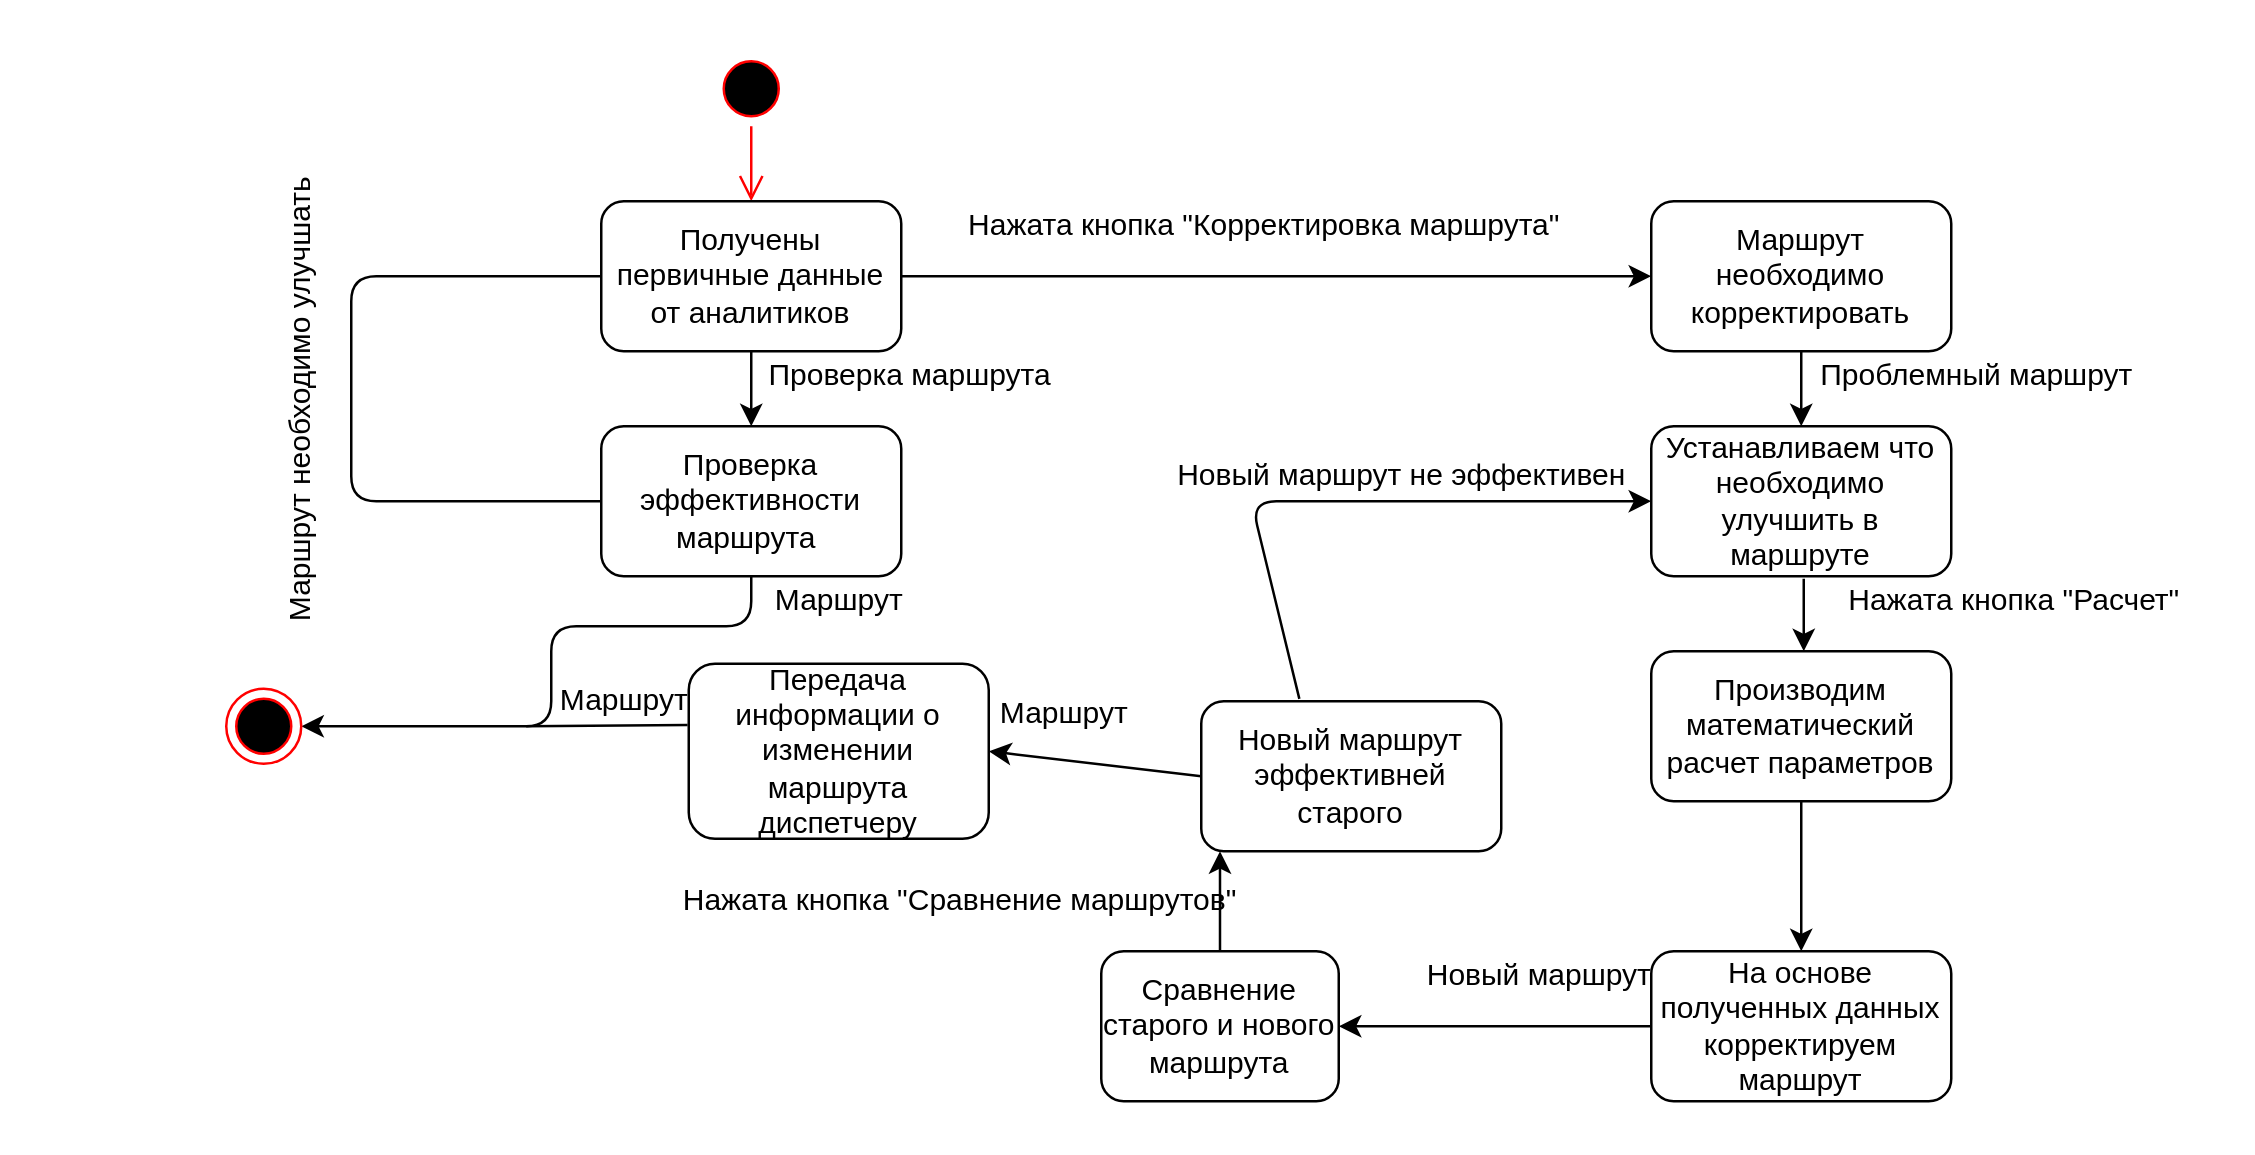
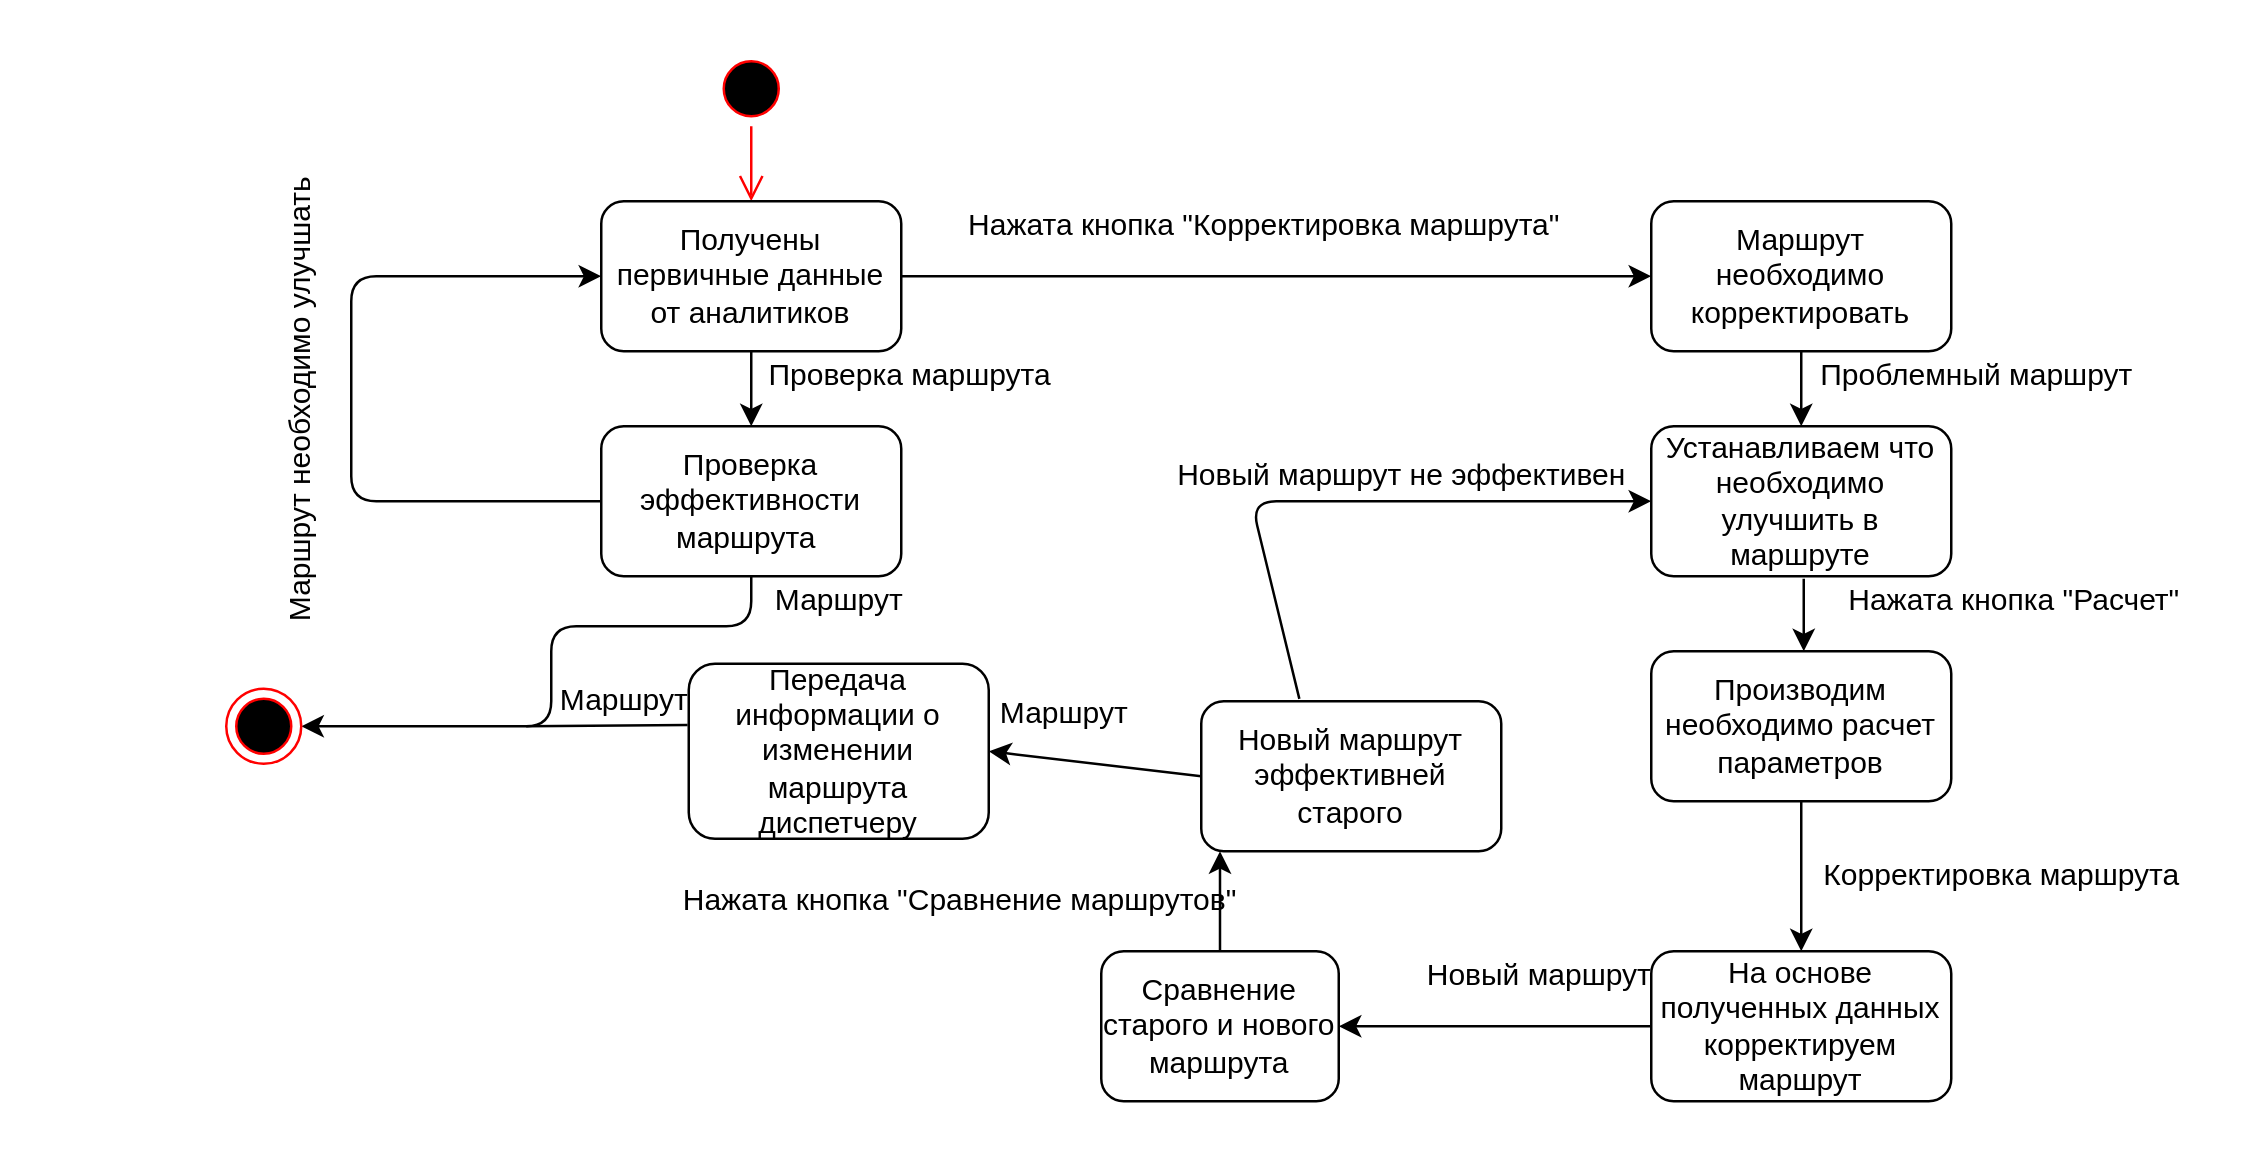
edge "Получены первичные данные от аналитиков" -- "Проверка эффективности маршрута": arrowhead none -> classic
node "Производим математический расчет параметров": label "Производим математический расчет параметров" -> "Производим необходимо расчет параметров"
node "Корректировка маршрута": added
